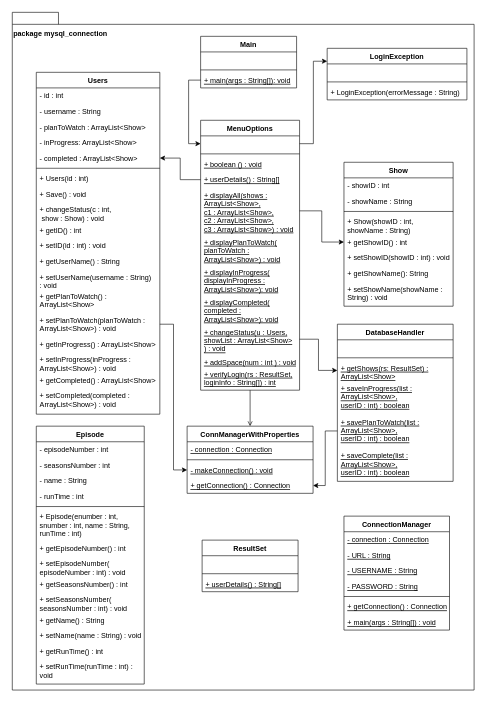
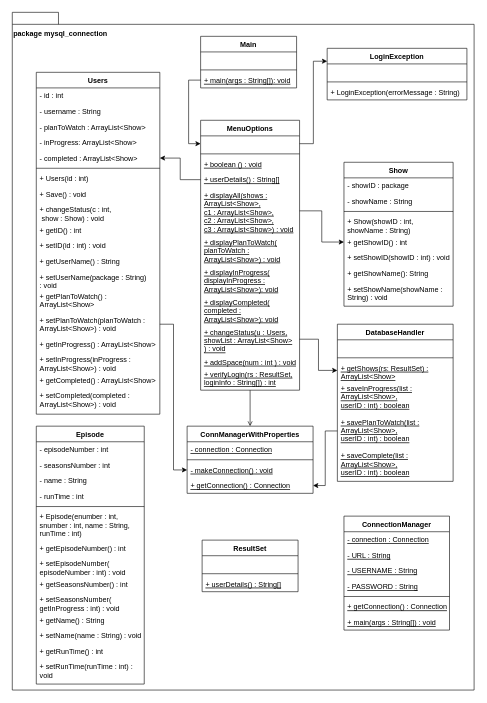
node "- showID : int": label "- showID : int" -> "- showID : package"
node "+ setUserName(username : String) : void": label "+ setUserName(username : String) : void" -> "+ setUserName(package : String) : void"
node "+ setSeasonsNumber( seasonsNumber : int) : void": label "+ setSeasonsNumber( seasonsNumber : int) : void" -> "+ setSeasonsNumber( getInProgress : int) : void"
